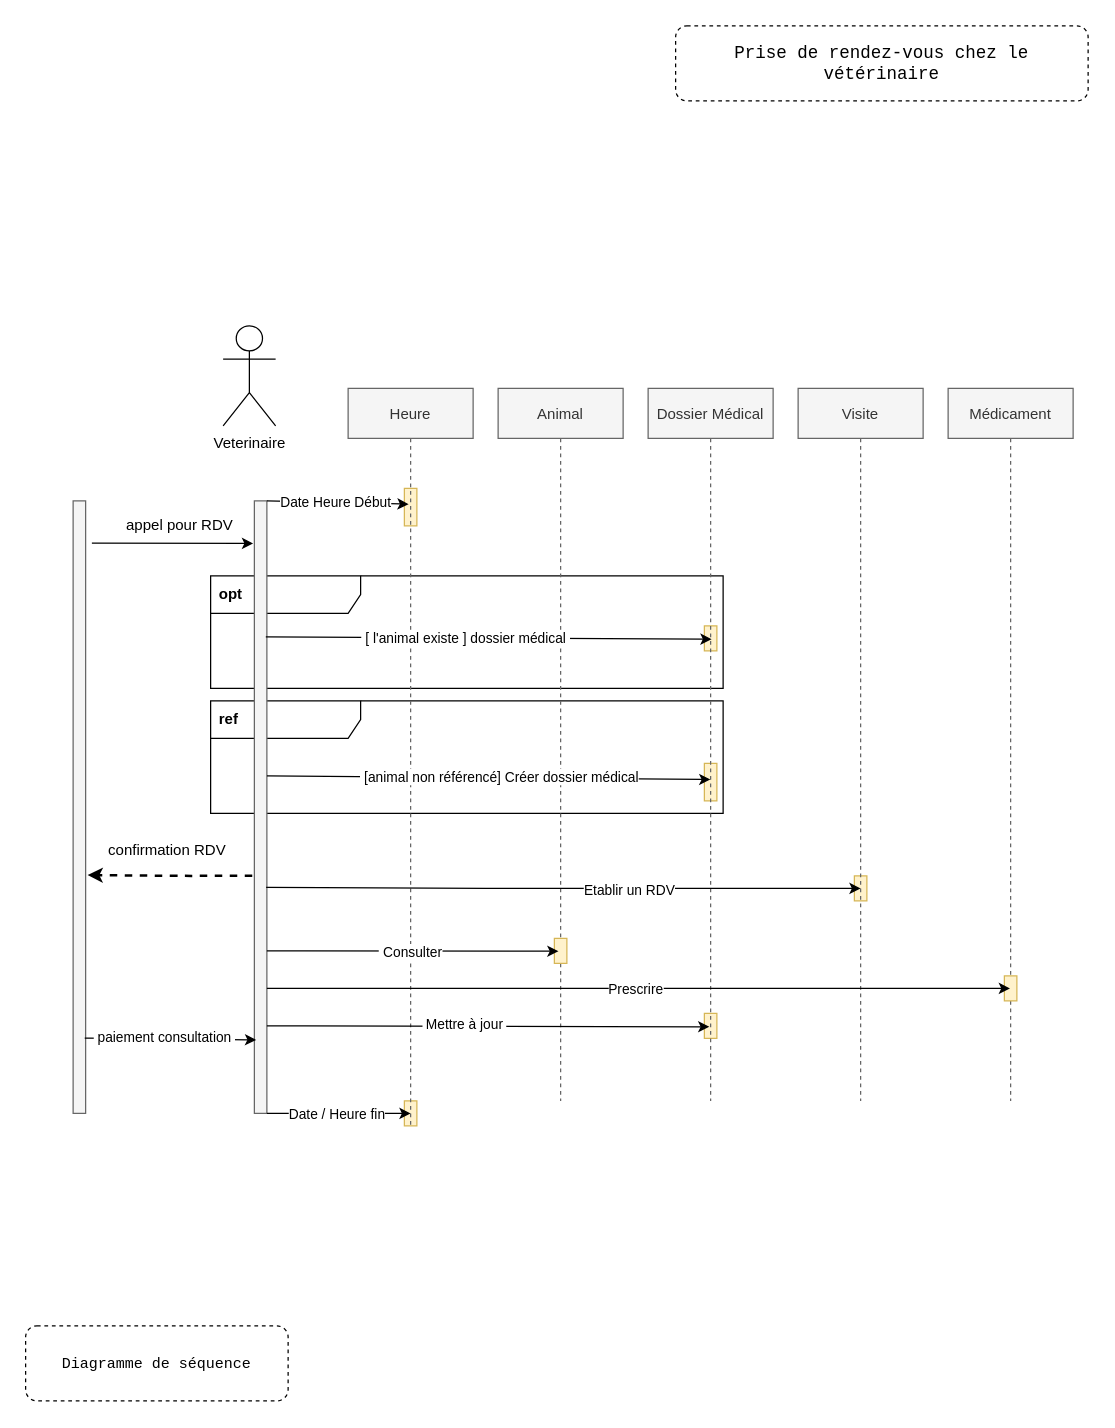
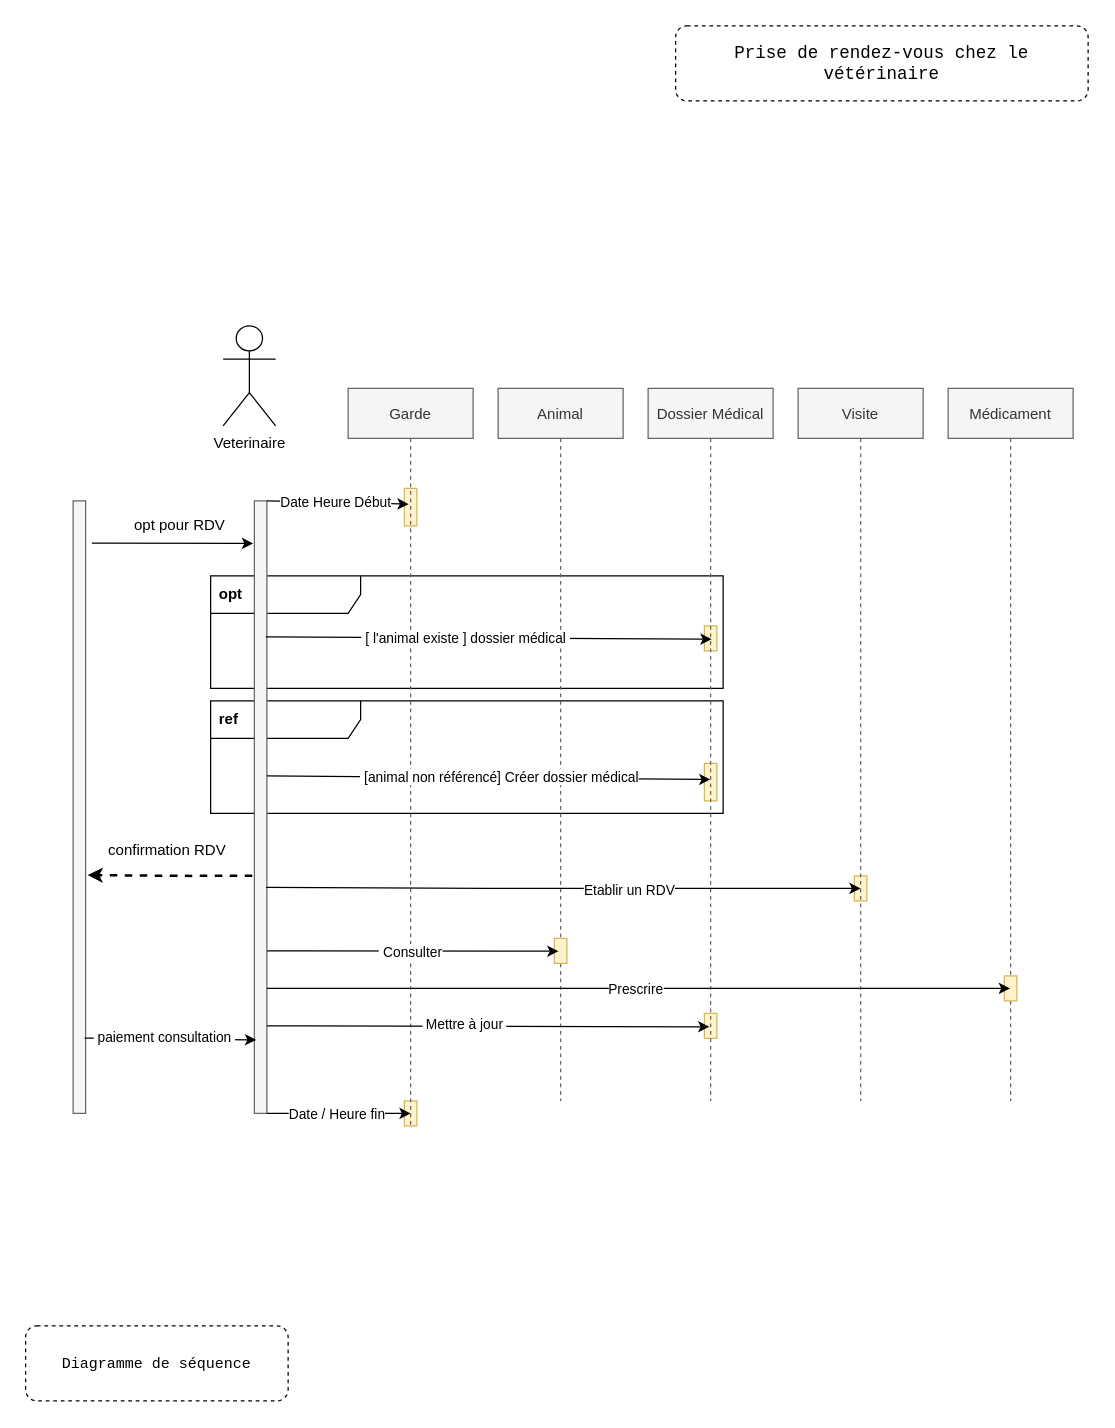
node "Heure": label "Heure" -> "Garde"
node "appel pour RDV": label "appel pour RDV" -> "opt pour RDV"
